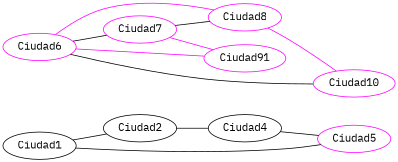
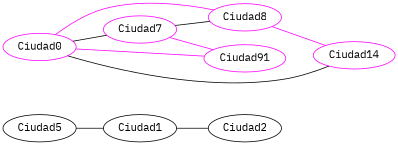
node "Ciudad6": label "Ciudad6" -> "Ciudad0"
node "Ciudad10": label "Ciudad10" -> "Ciudad14"
node "Ciudad4": removed
node "Ciudad5": color magenta -> black
